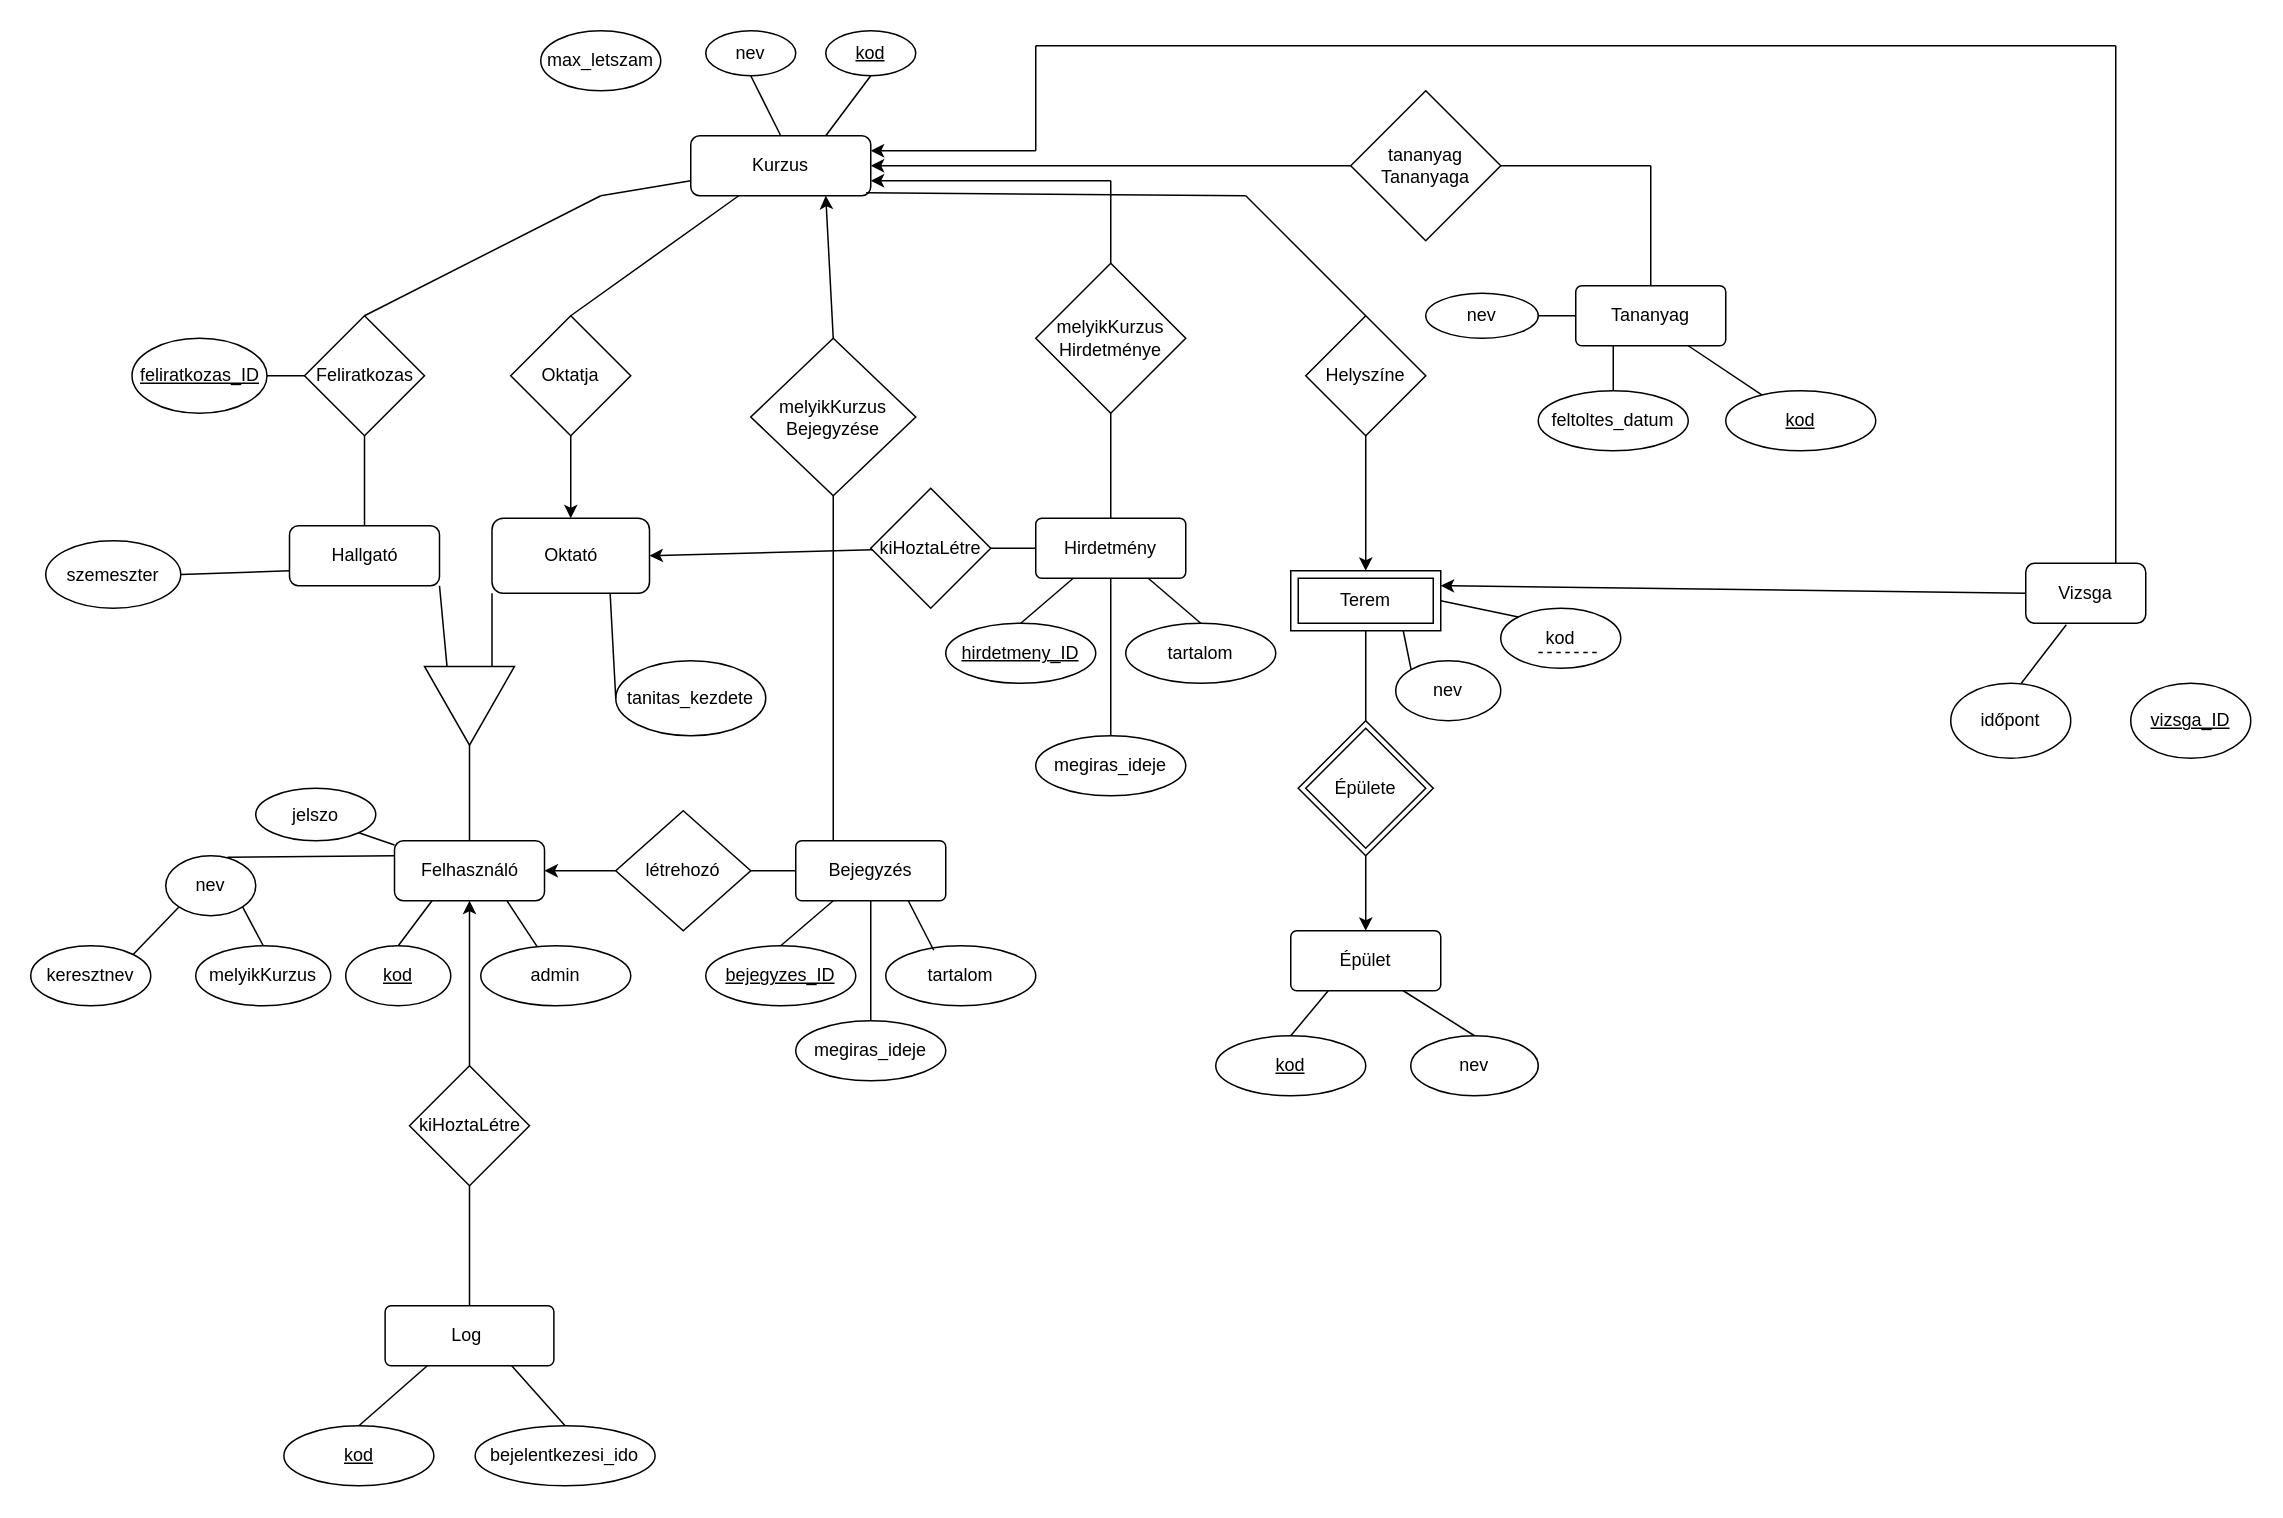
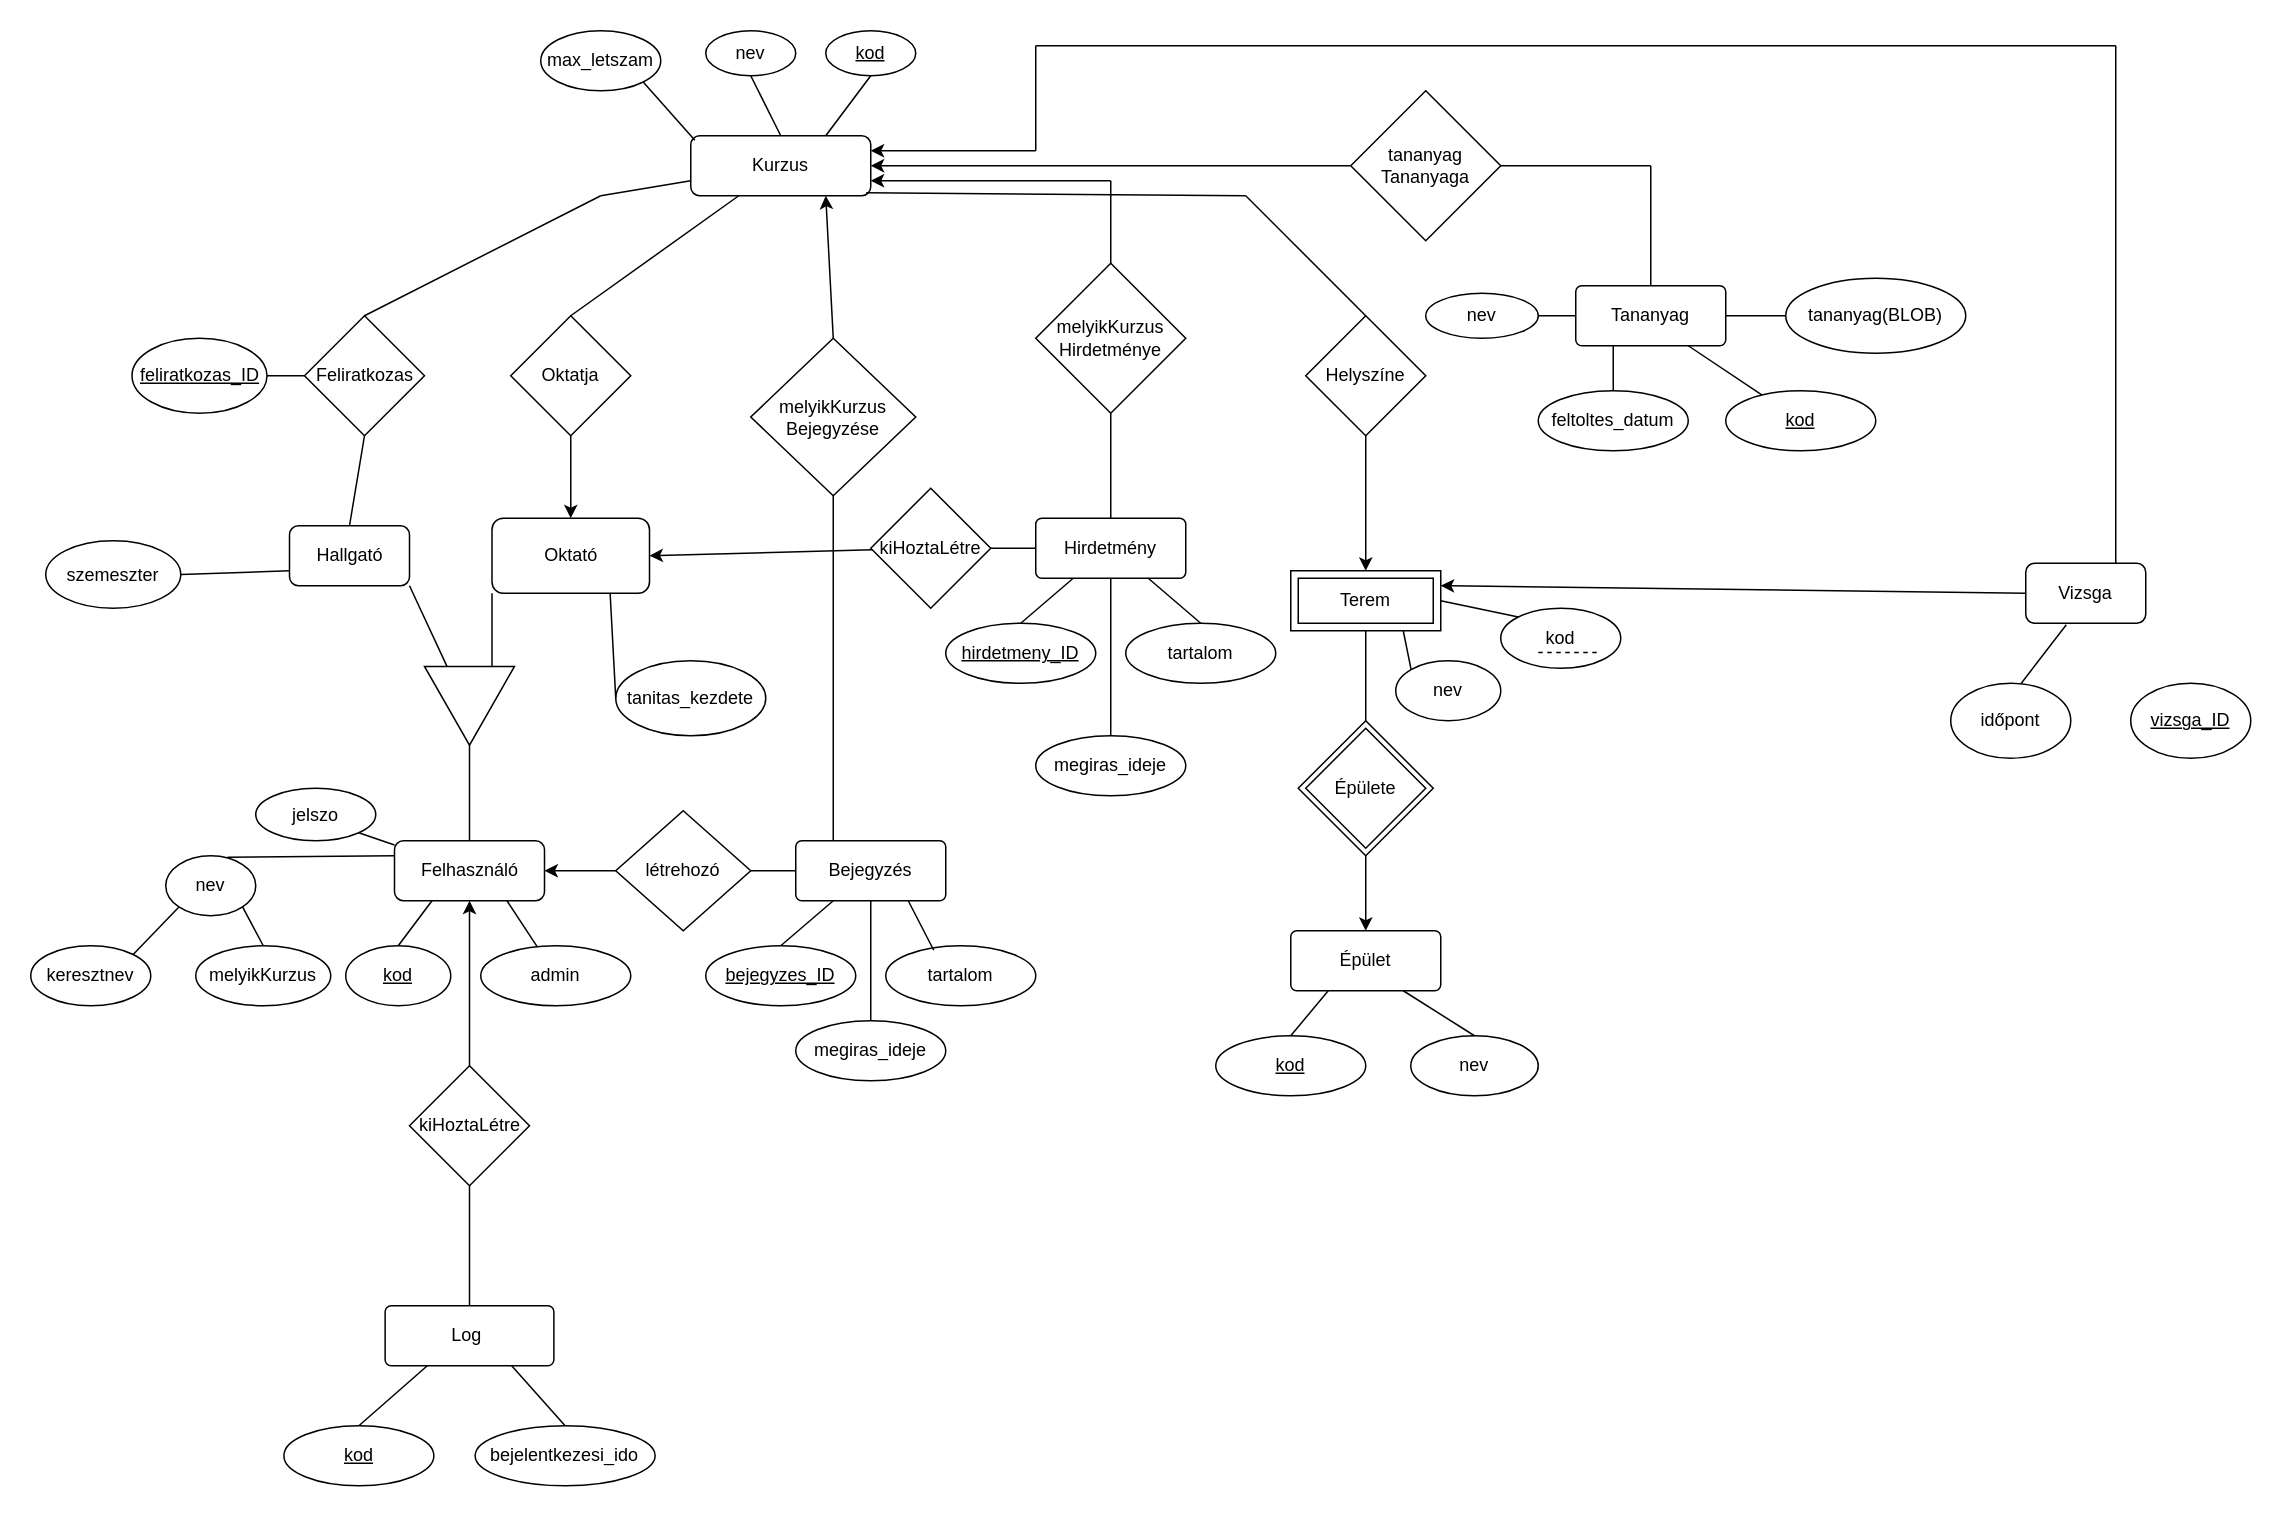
edge "max_letszam" -- "Kurzus": added
edge "Tananyag" -- "tananyag(BLOB)": added
node "tananyag(BLOB)": added
node "Hallgató": size 150x60 -> 120x60
